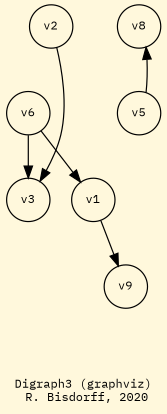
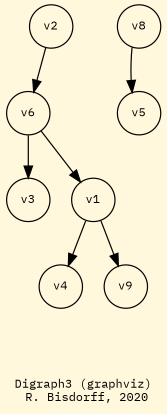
edge "v5" -> "v8": reversed
edge "v2" -> "v3": now "v2" -> "v6"
node "v4": added
